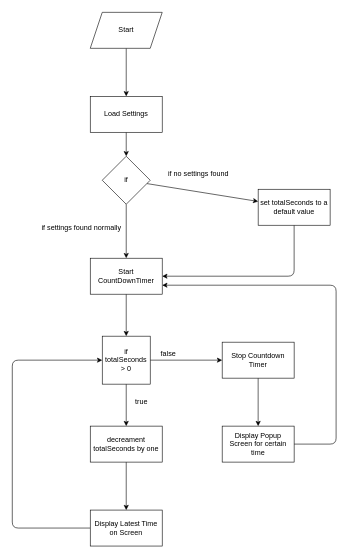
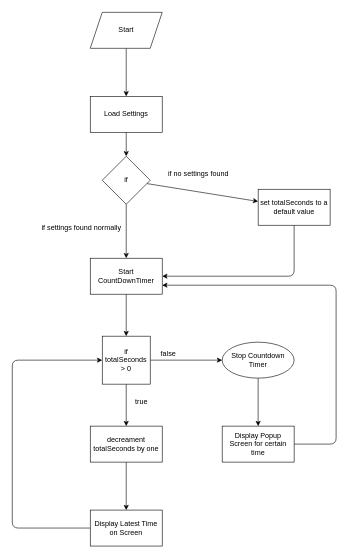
node "Stop Countdown Timer": shape rectangle -> ellipse
